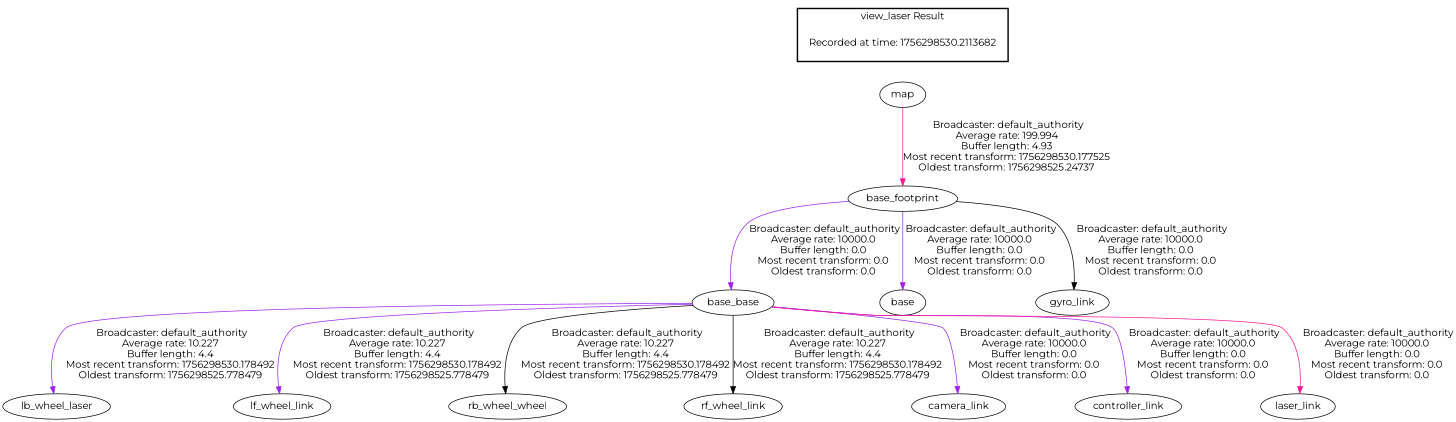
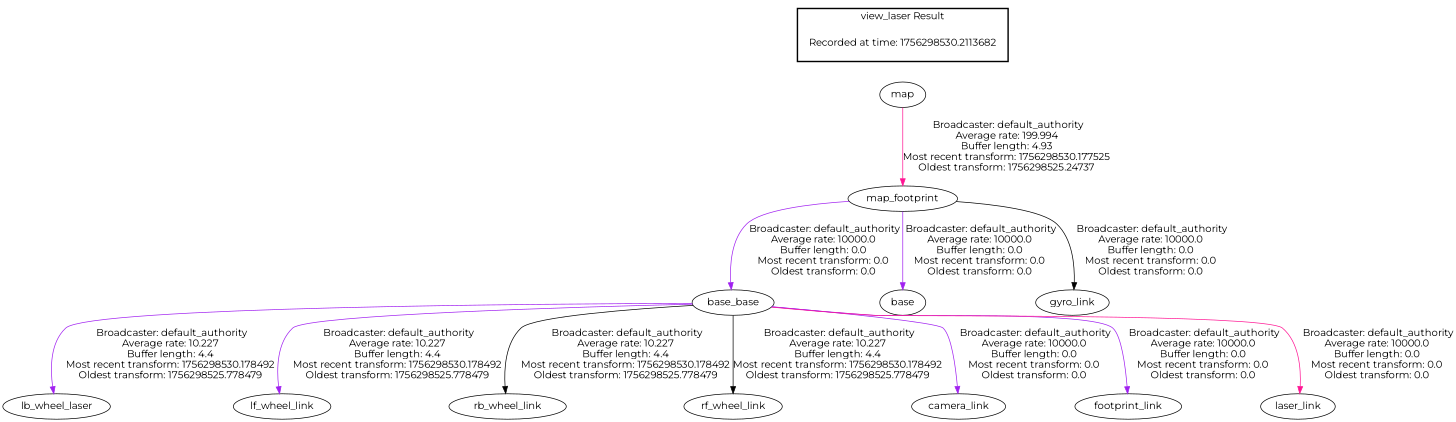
node "base_footprint": label "base_footprint" -> "map_footprint"
node "rb_wheel_wheel": label "rb_wheel_wheel" -> "rb_wheel_link"
node "controller_link": label "controller_link" -> "footprint_link"
